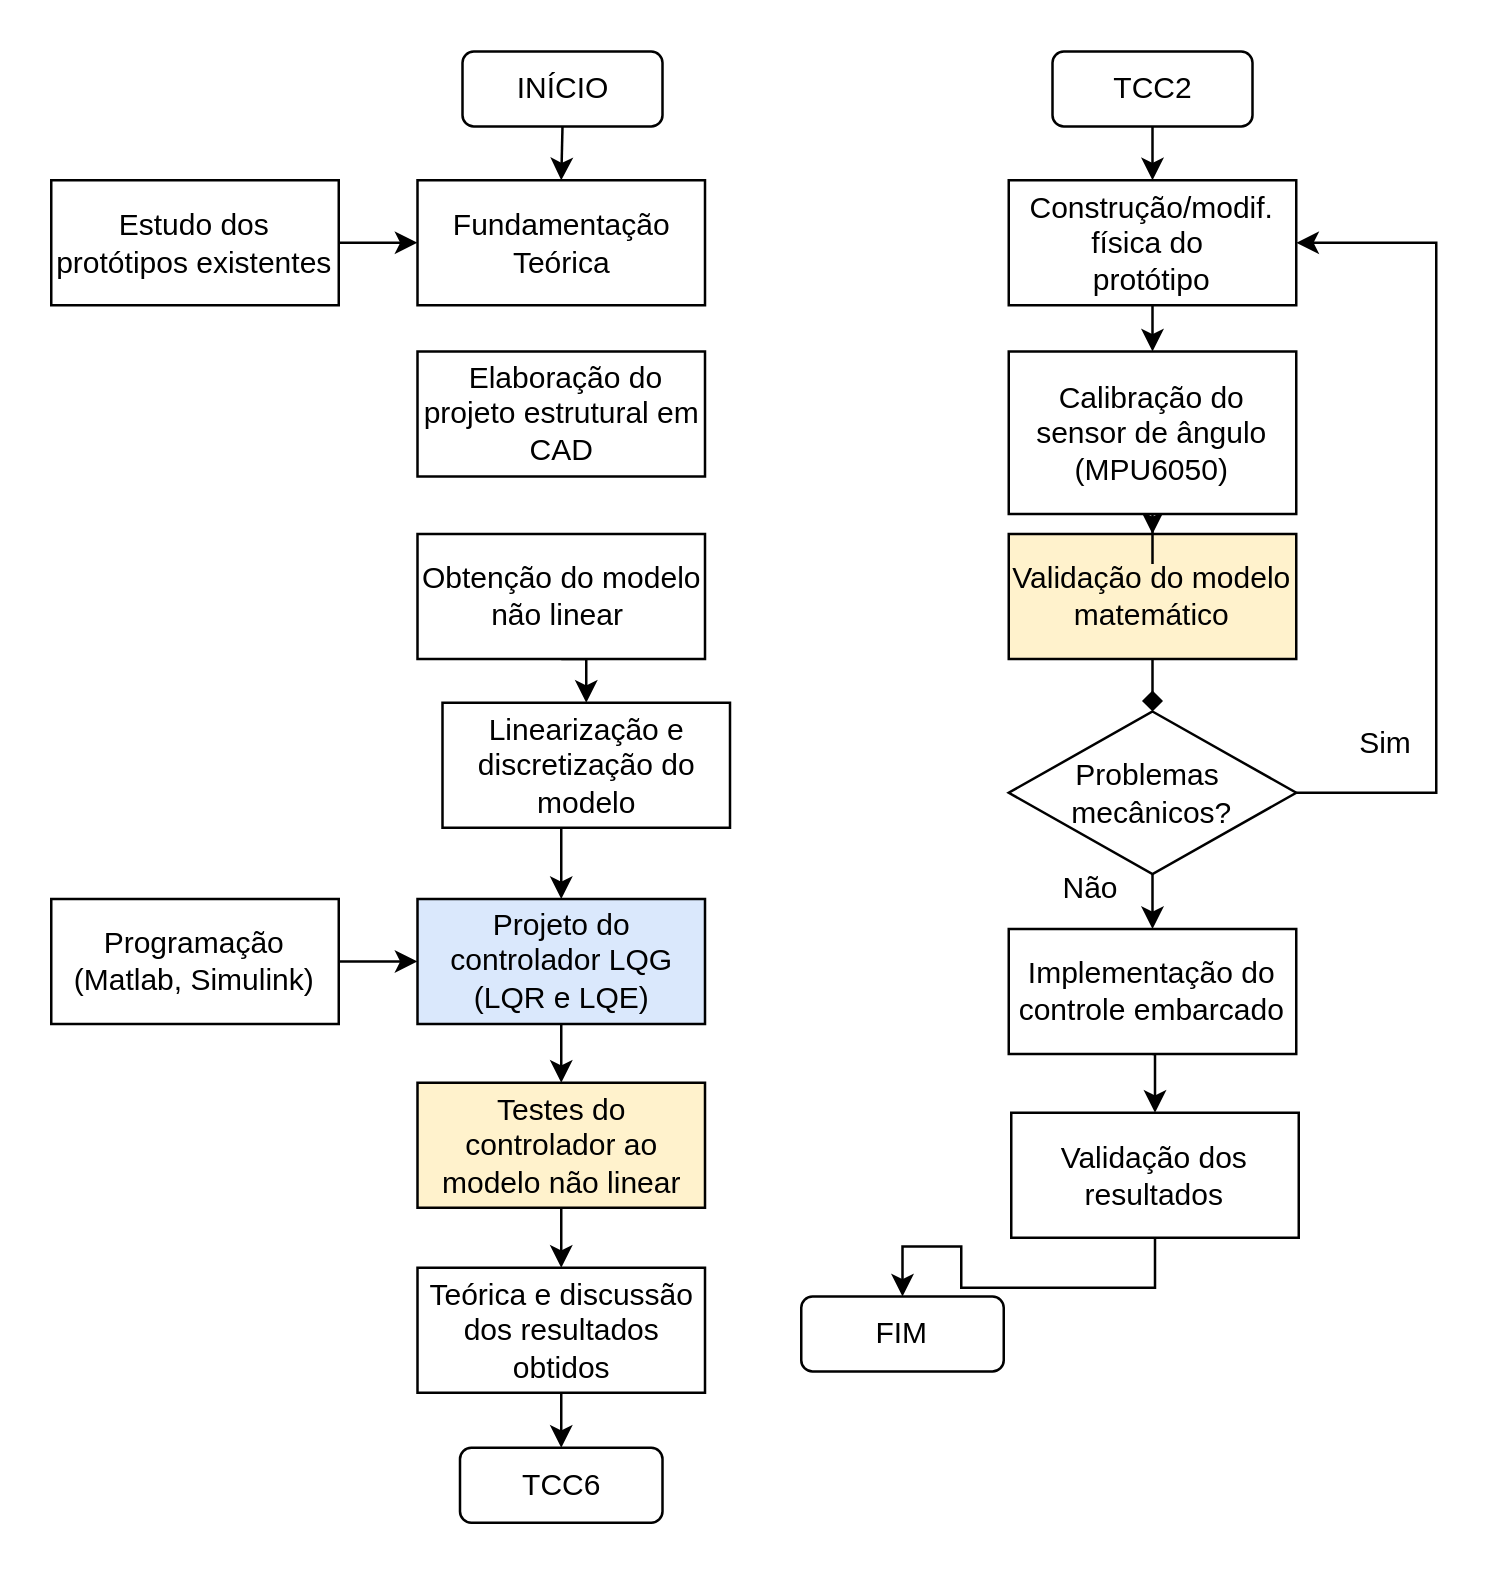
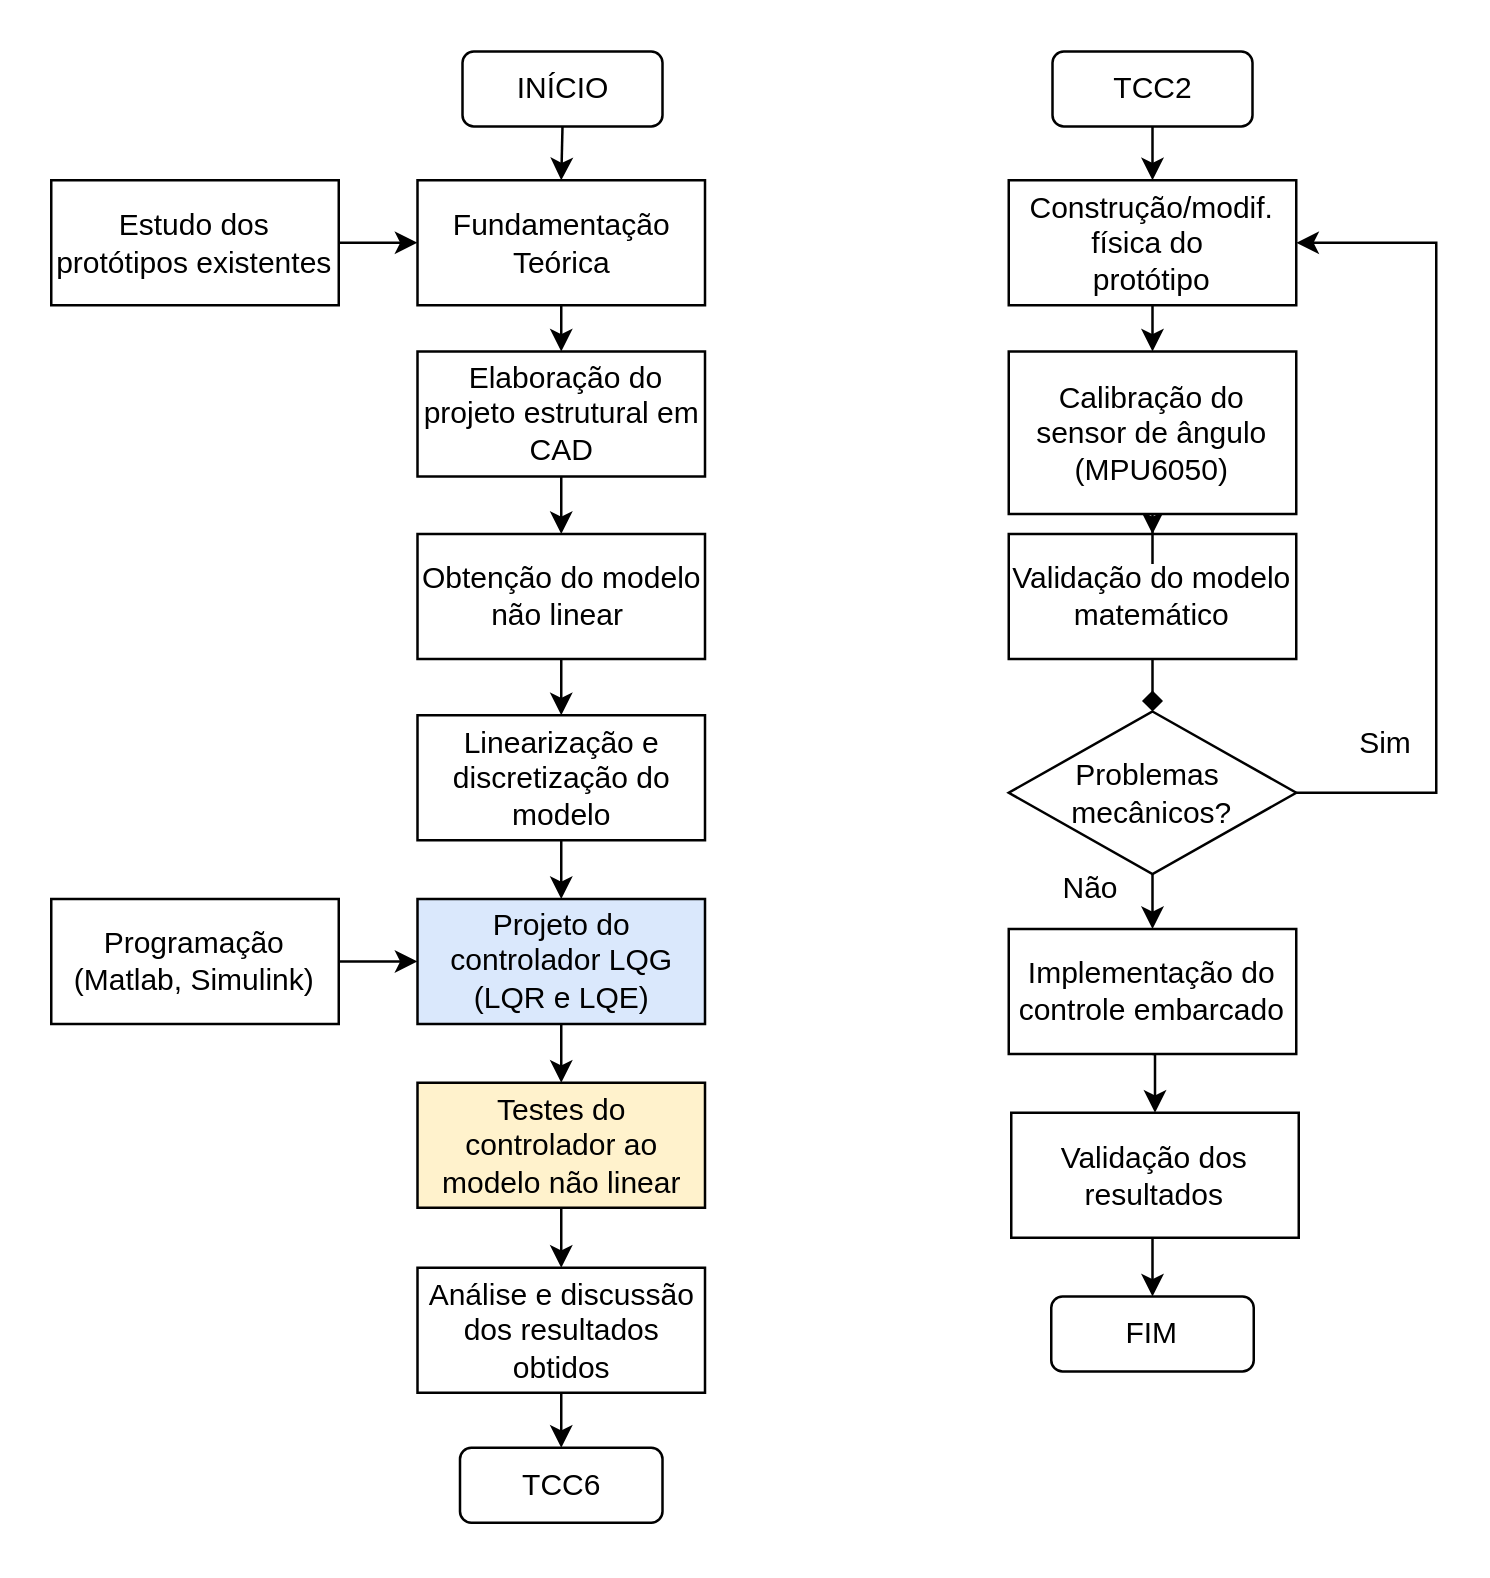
edge "Fundamentação Teórica" -> "Elaboração do projeto estrutural em CAD": added
edge "Elaboração do projeto estrutural em CAD" -> "Obtenção do modelo não linear": added
node "Validação do modelo matemático": fillcolor #fff2cc -> #ffffff
node "Linearização e discretização do modelo": moved (586, 765) -> (561, 778)
node "Teórica e discussão dos resultados obtidos": label "Teórica e discussão dos resultados obtidos" -> "Análise e discussão dos resultados obtidos"
node "FIM": moved (903, 1334) -> (1153, 1334)
